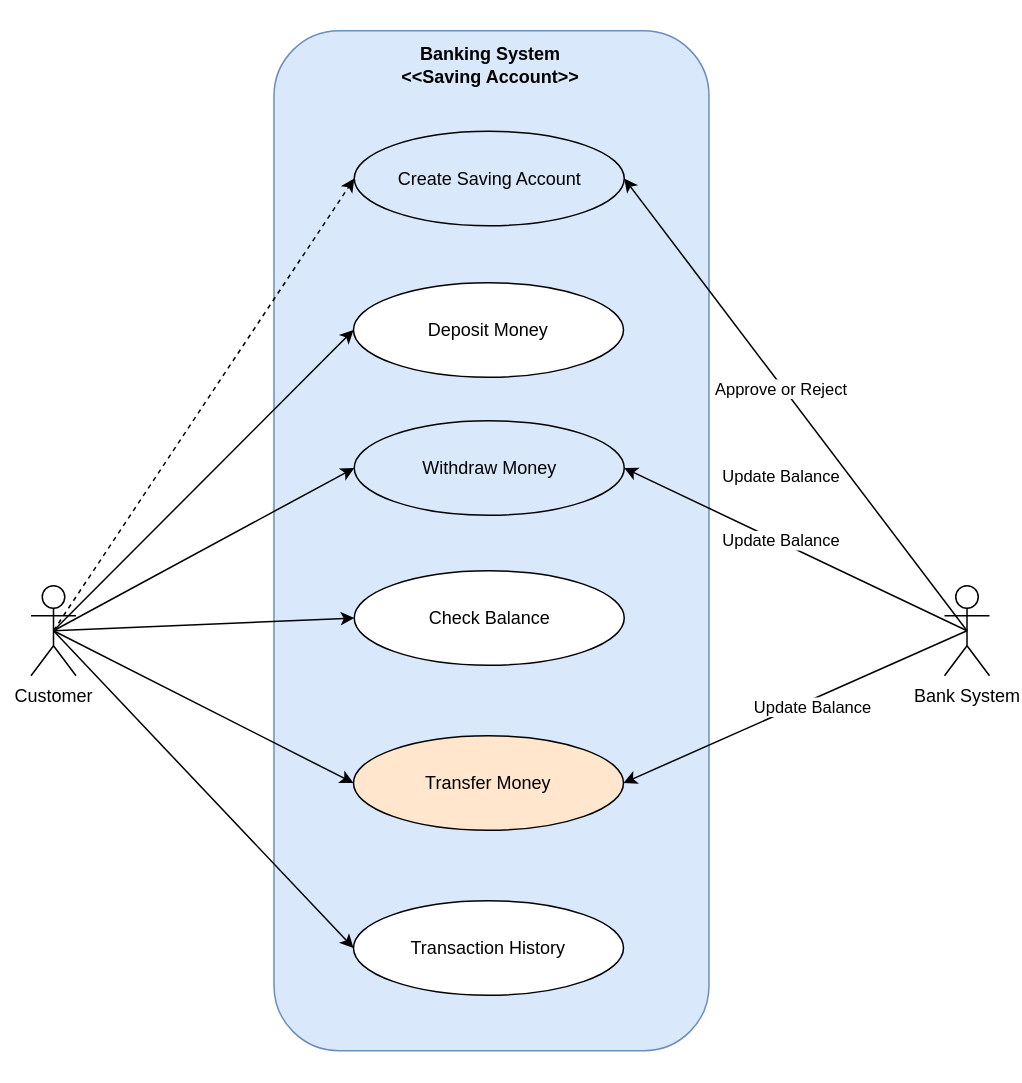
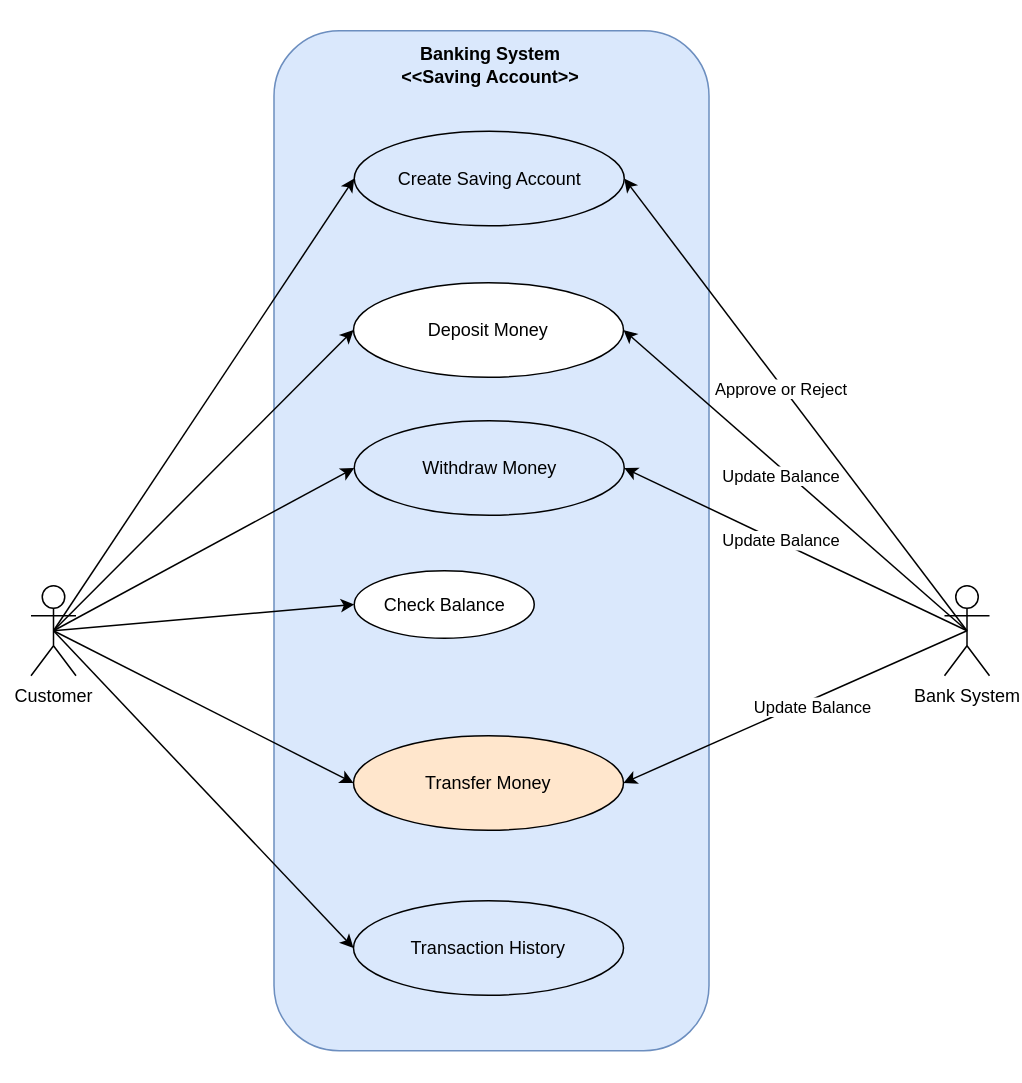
edge "Bank System" -> "Deposit Money": added
edge "Customer" -> "Create Saving Account": style dashed -> solid
node "Check Balance": size 270x95 -> 180x68
node "Transaction History": fillcolor #ffffff -> #dae8fc
